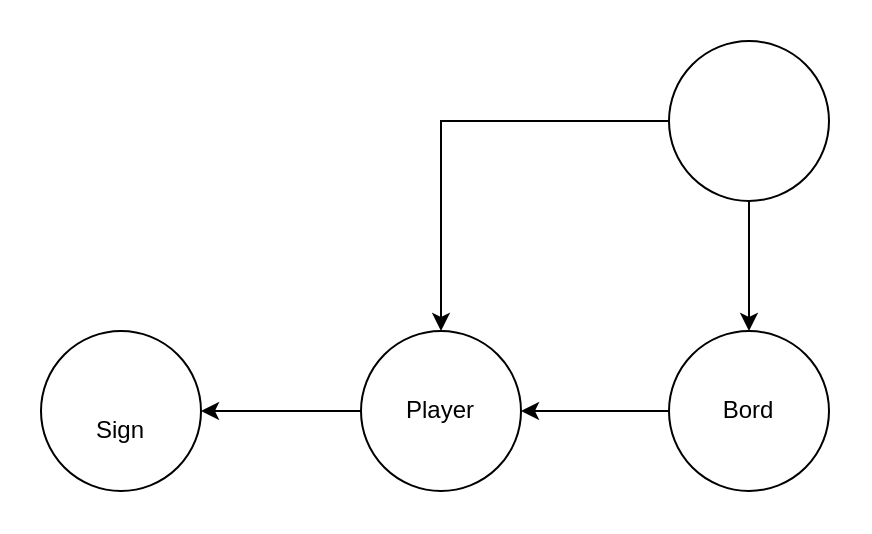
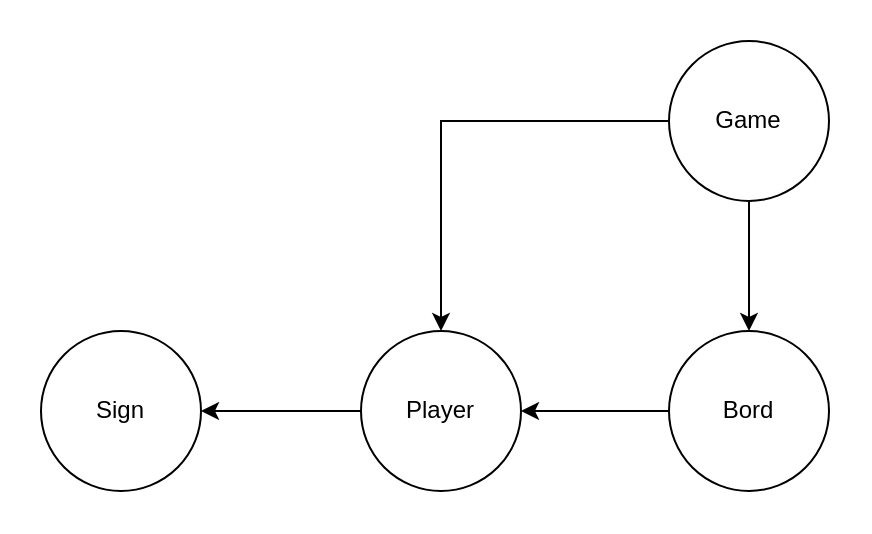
node "Game": added
node "Sign": moved (121, 431) -> (121, 411)
